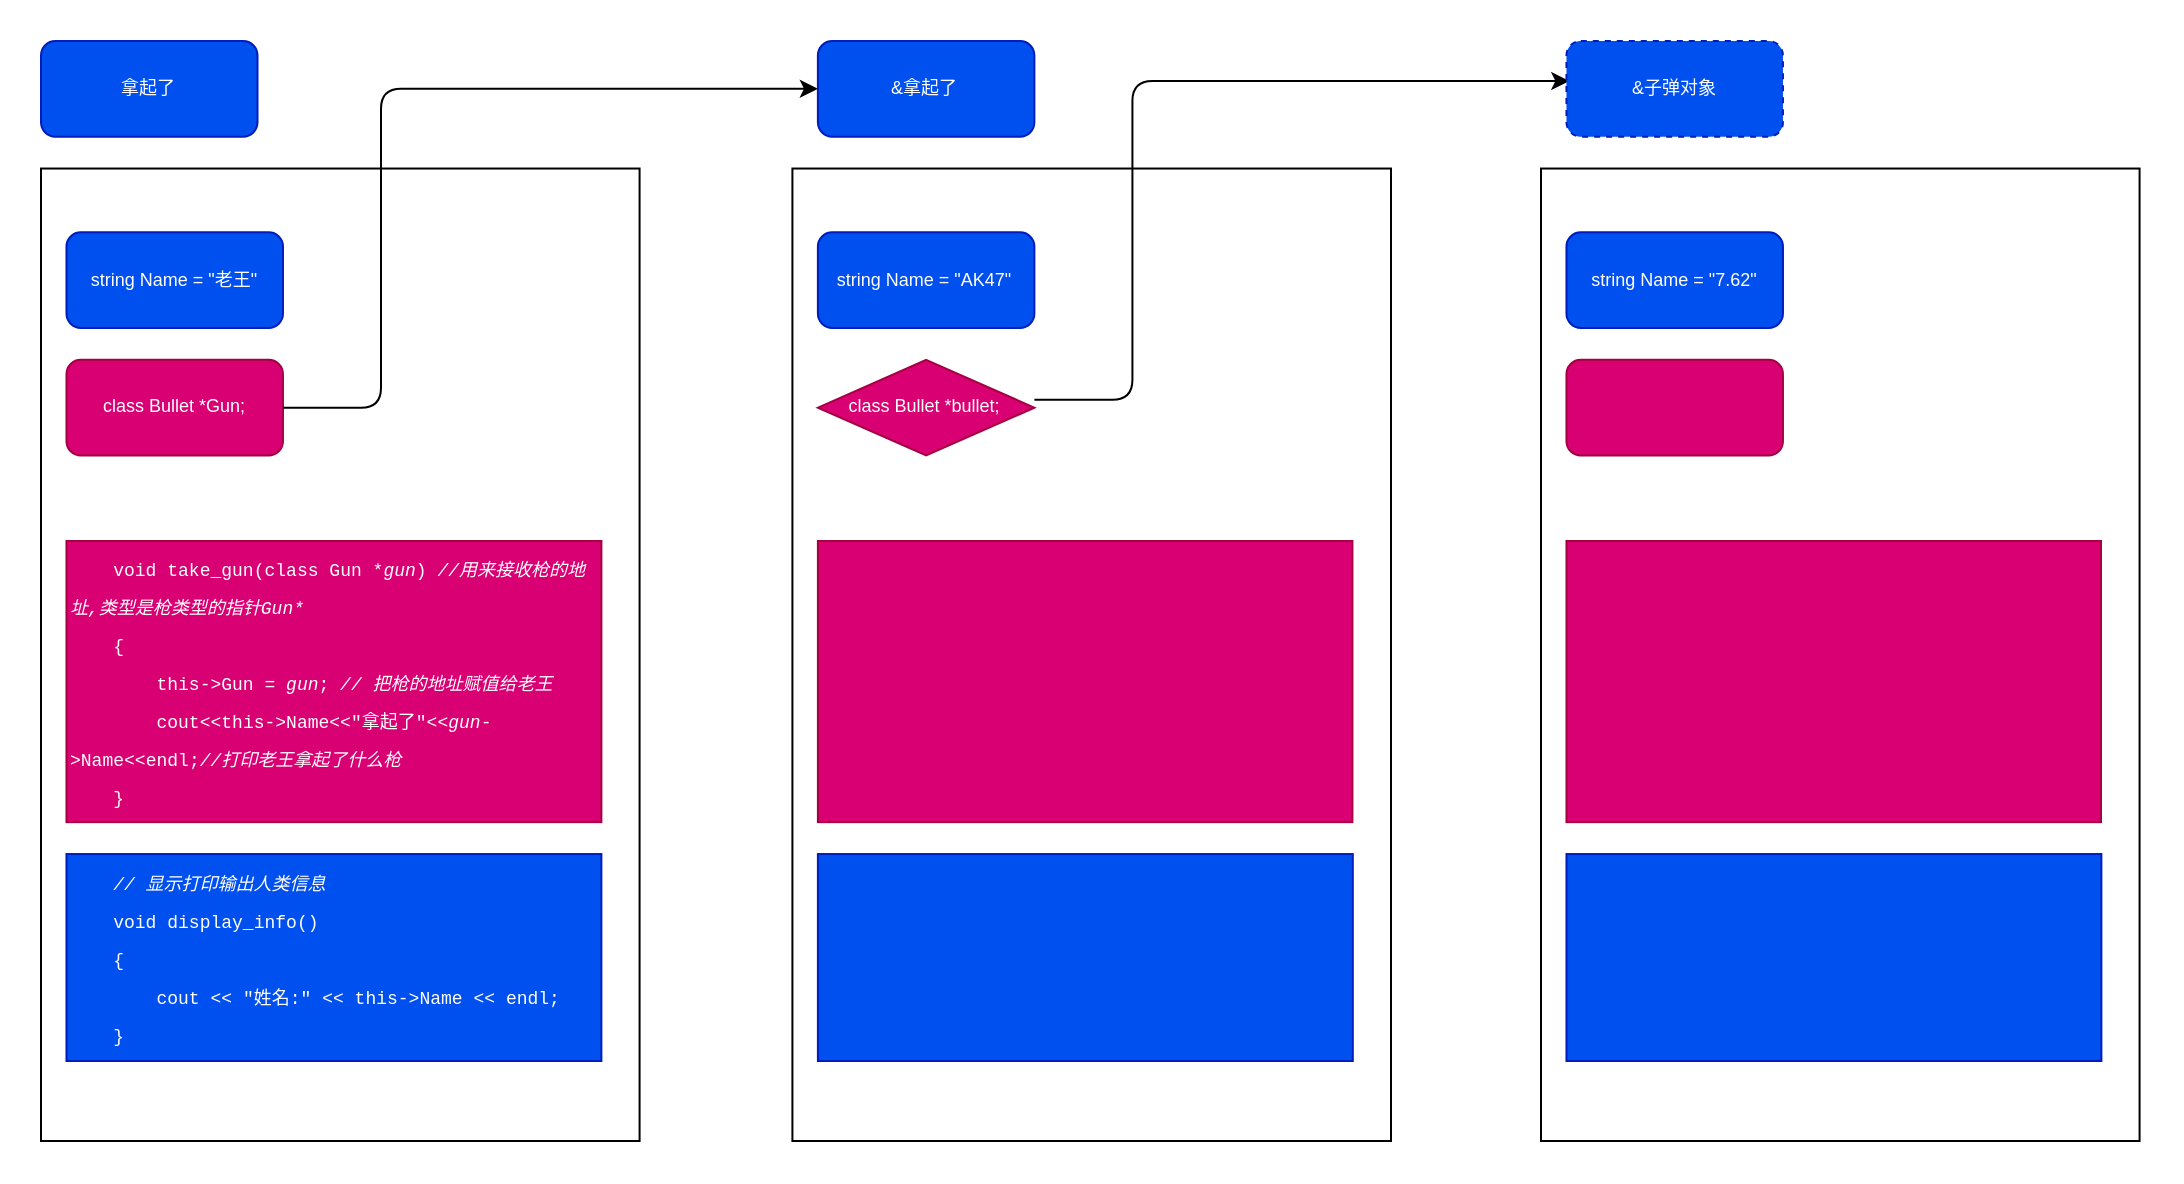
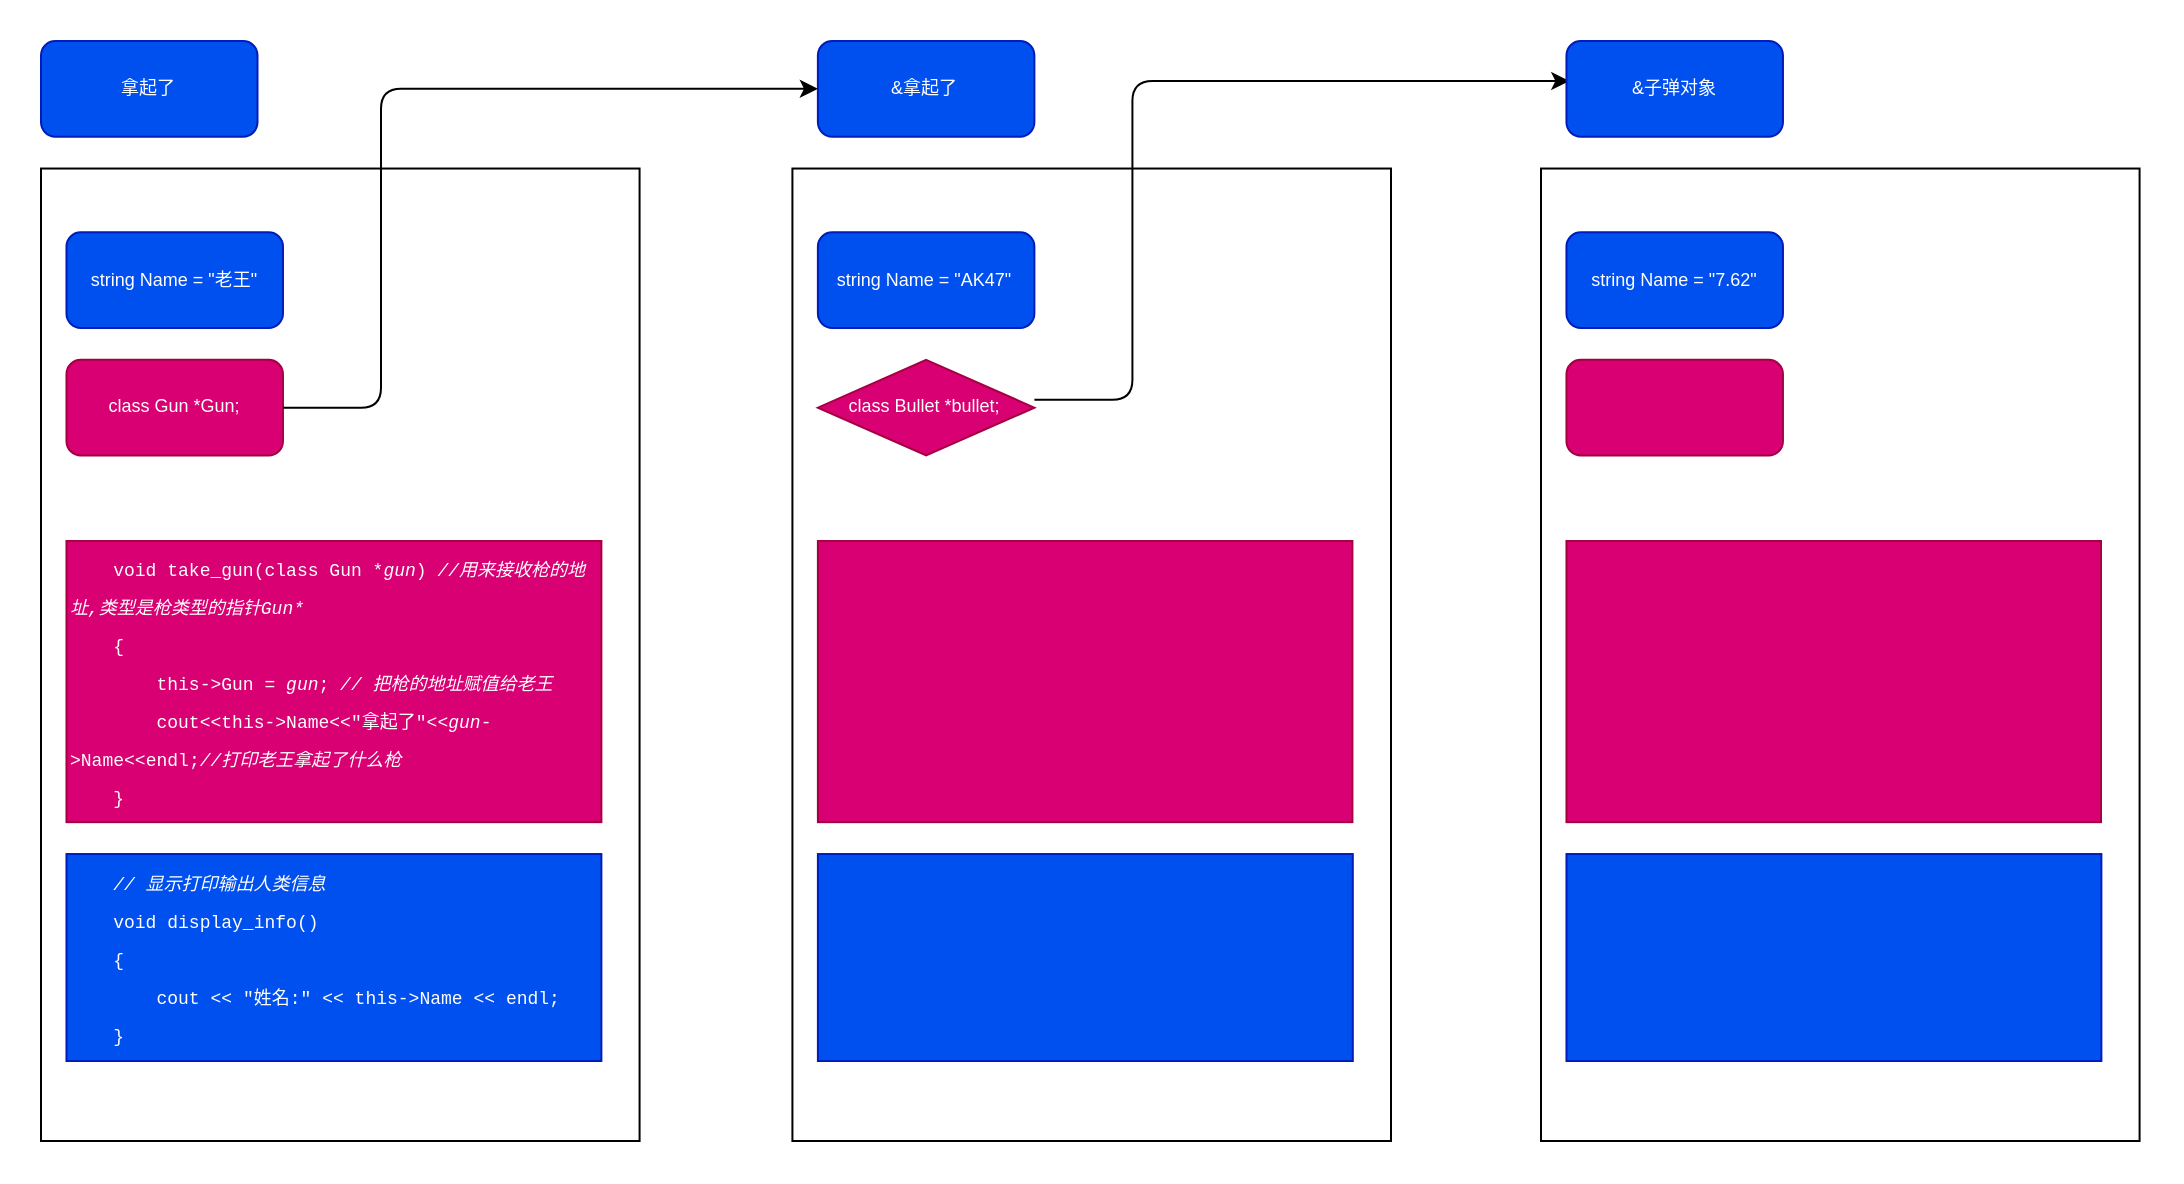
node "&子弹对象": style dashed -> solid
node "class Bullet *Gun;": label "class Bullet *Gun;" -> "class Gun *Gun;"
